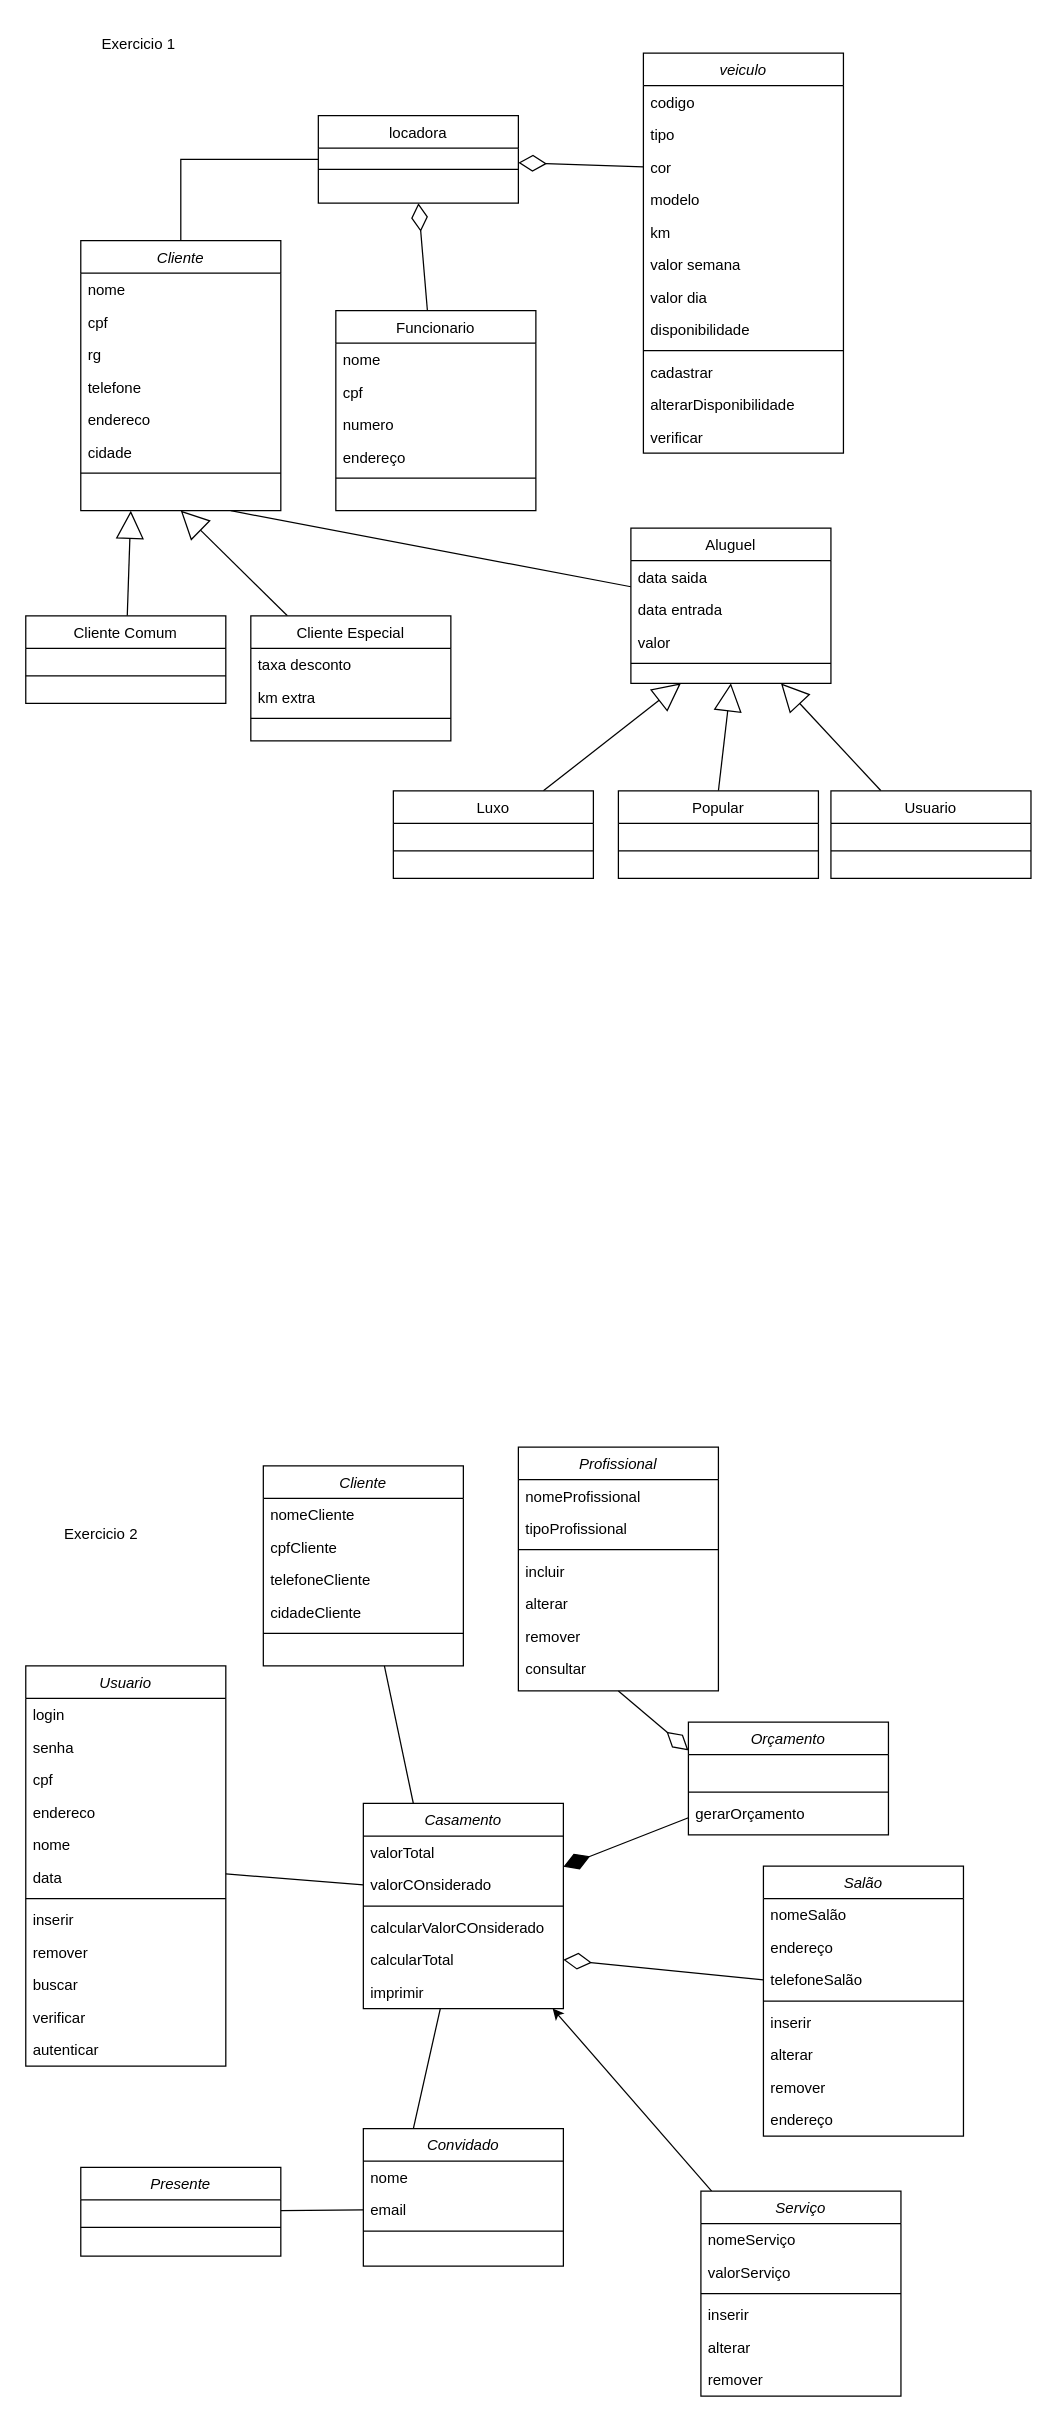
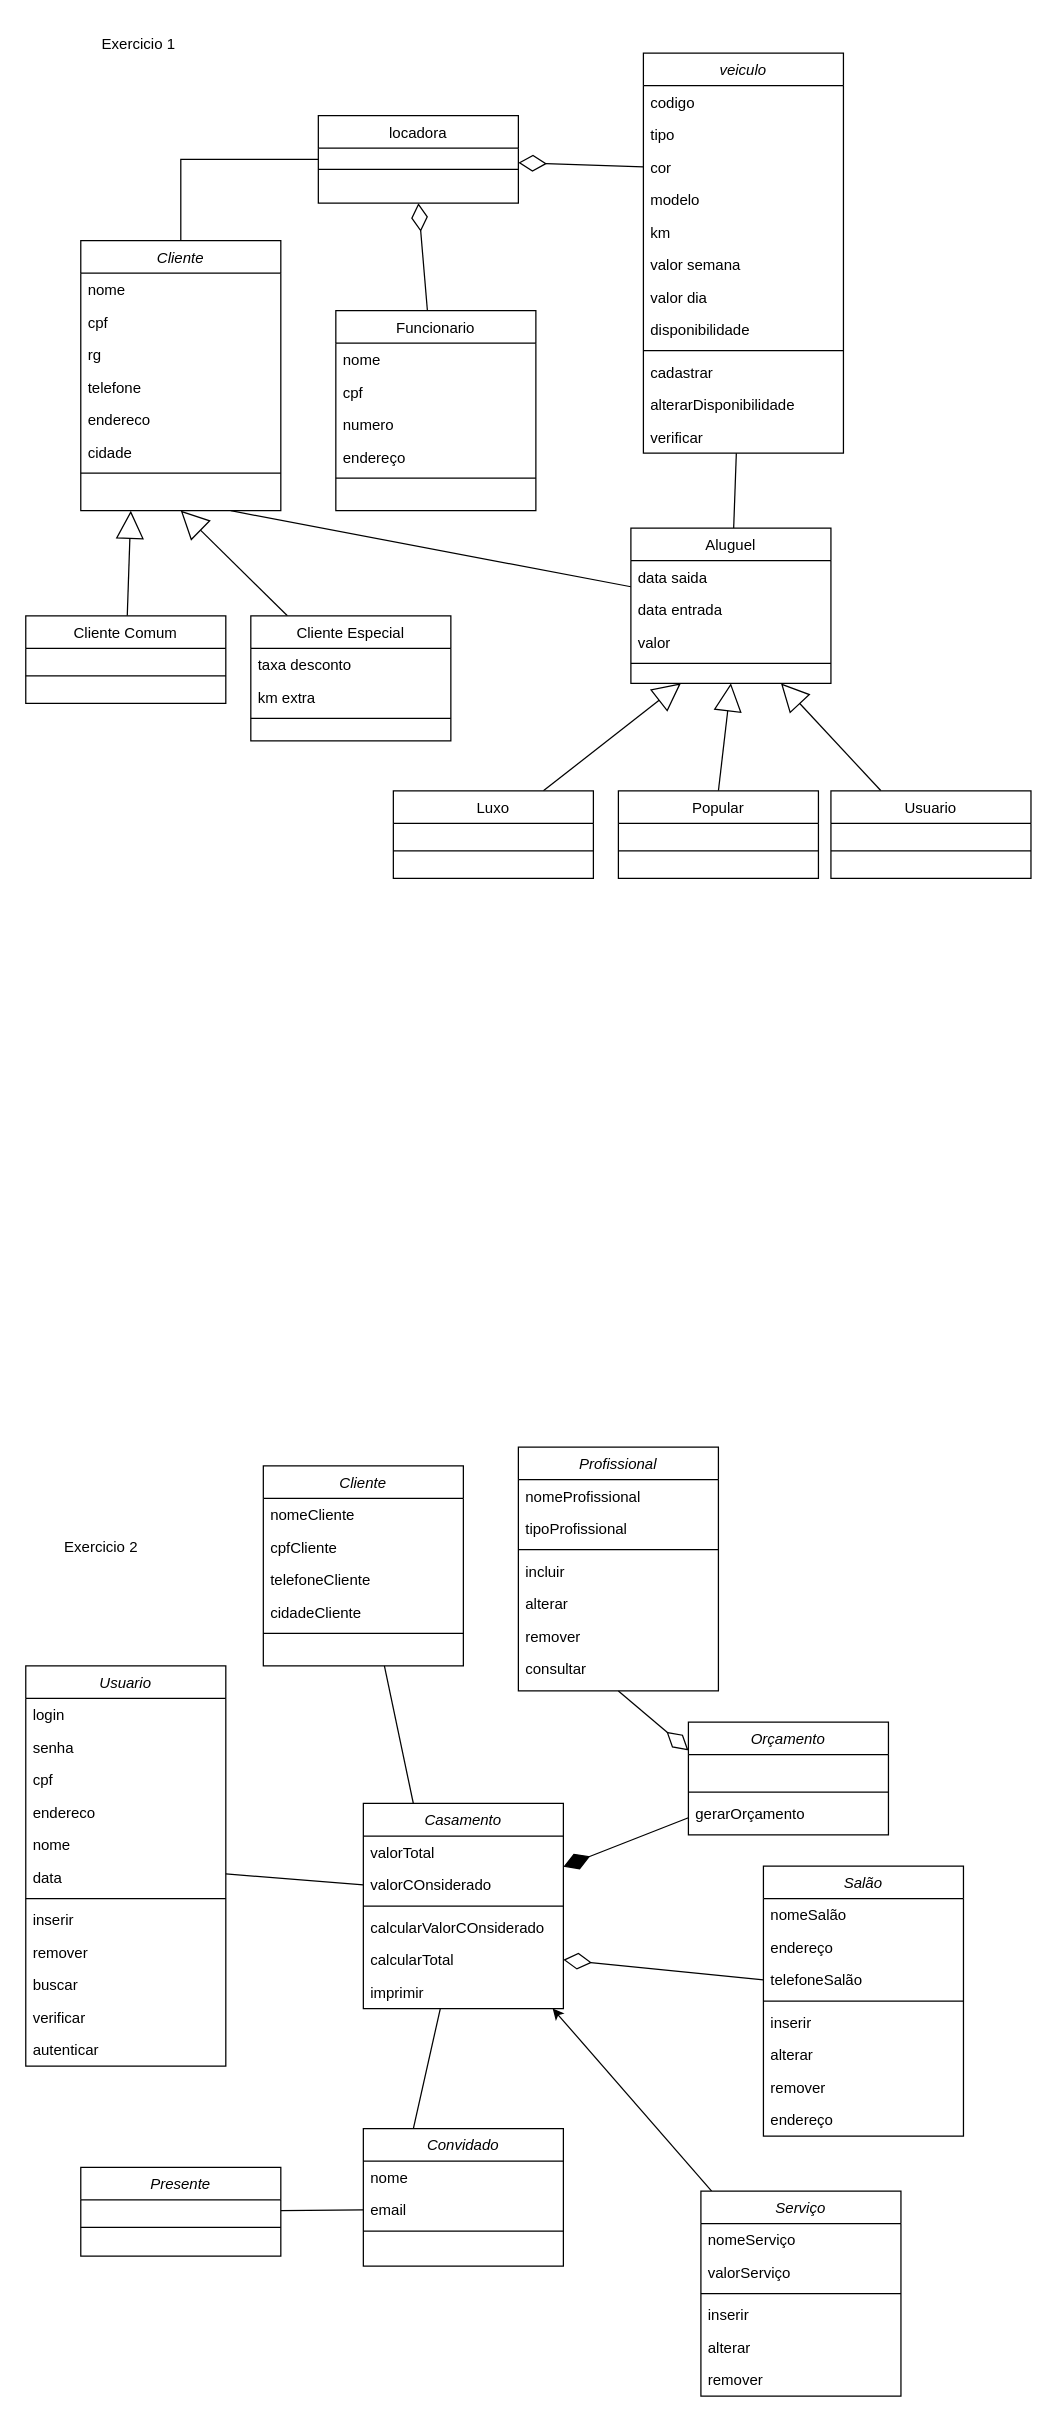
edge "veiculo" -- "Aluguel": added
node "Exercicio 2": moved (101, 1534) -> (101, 1547)
